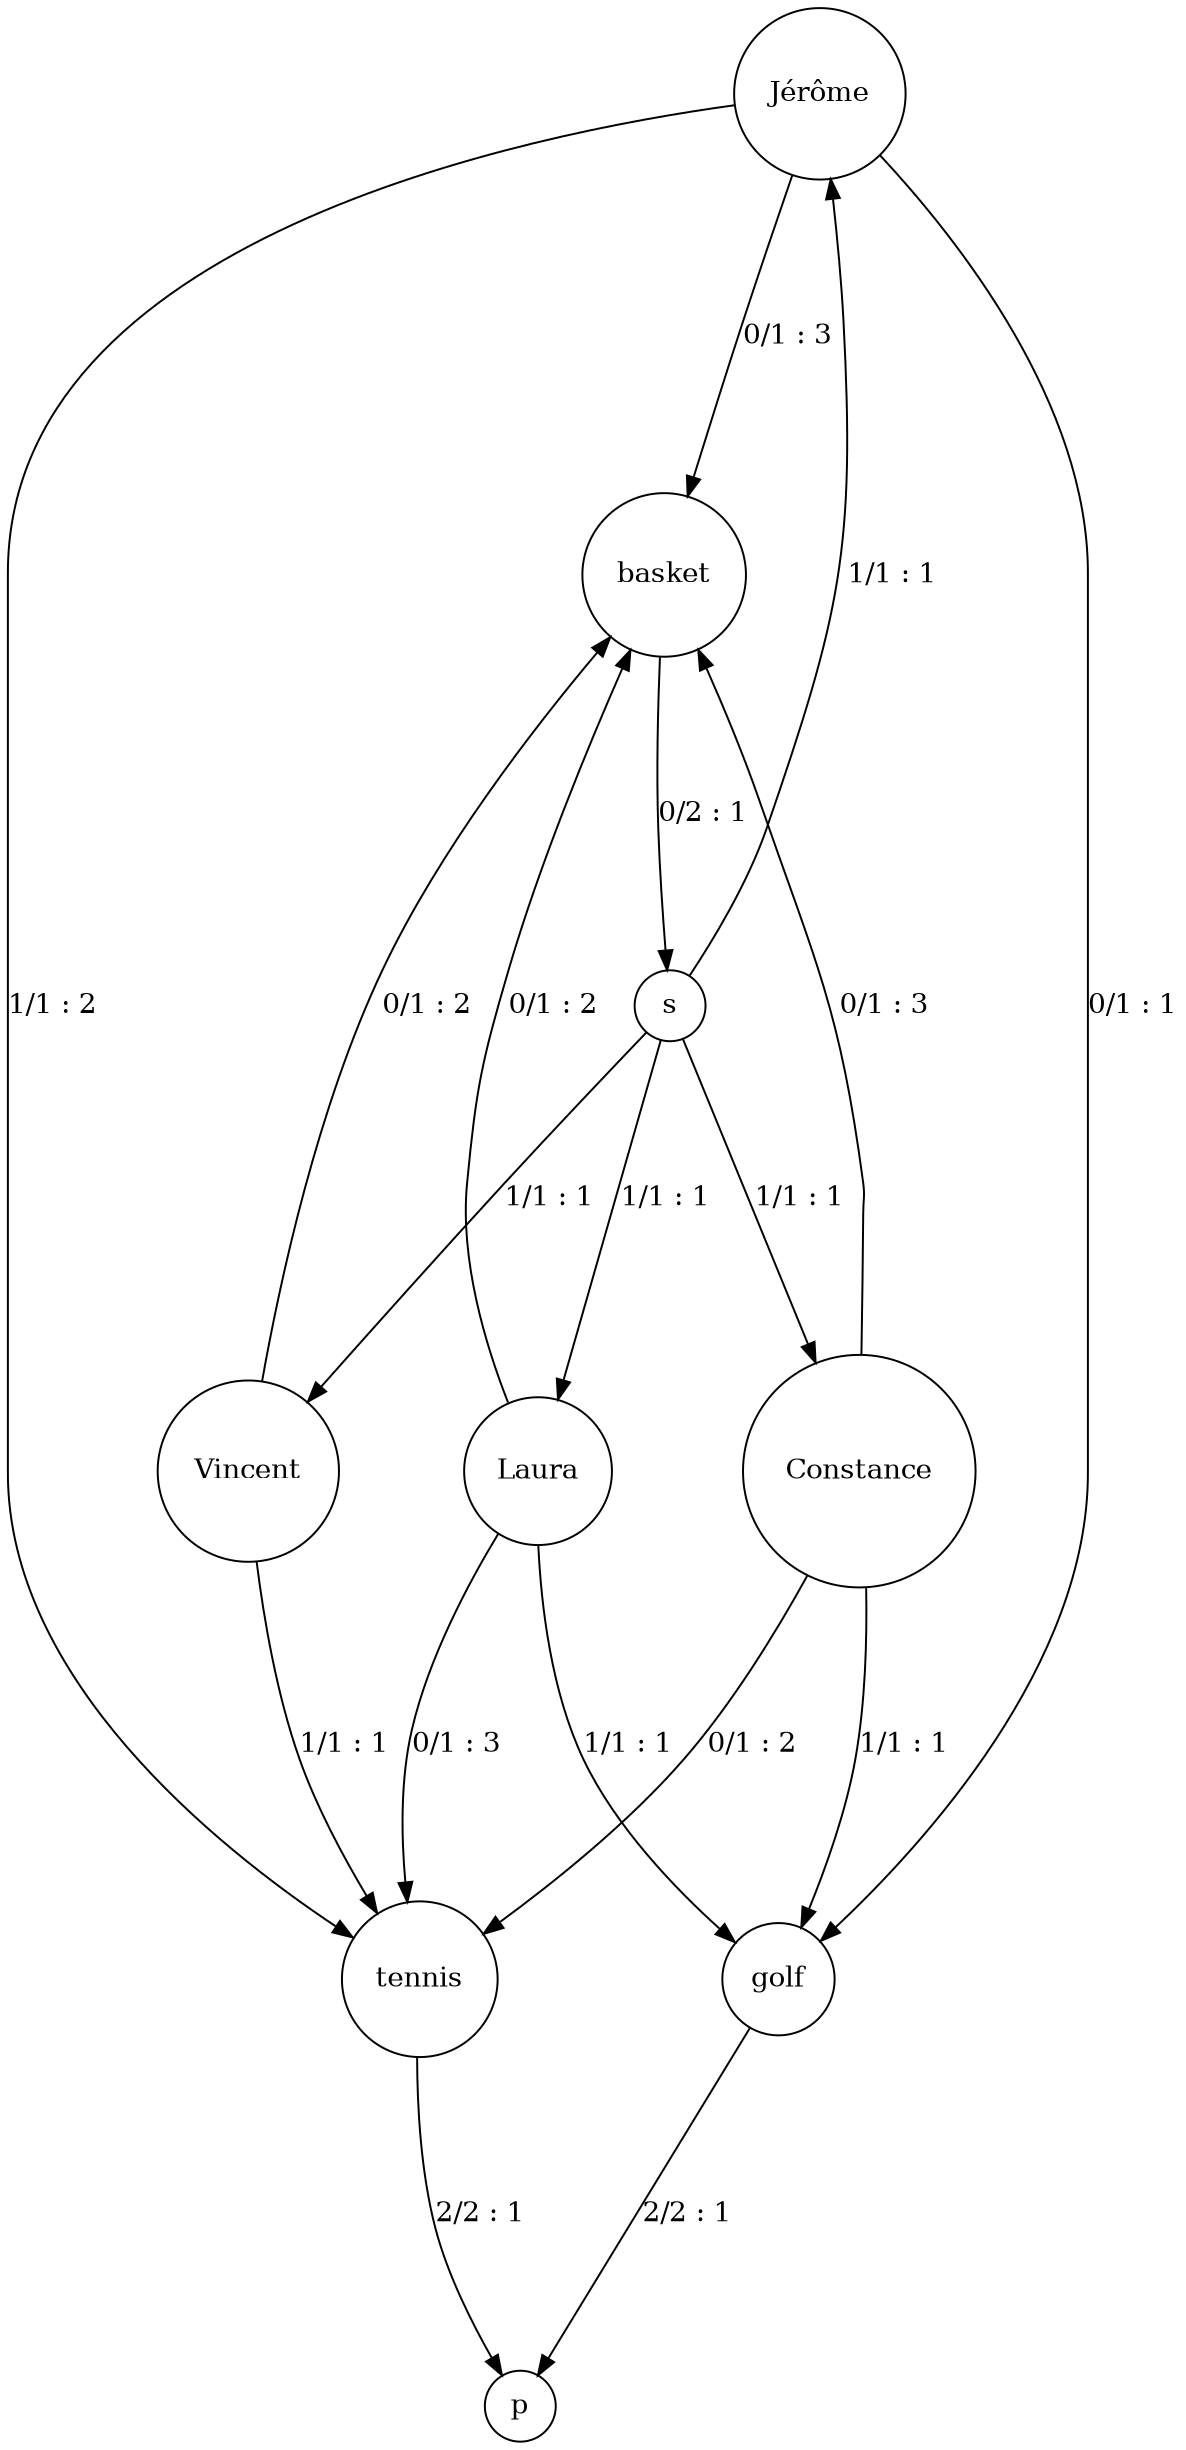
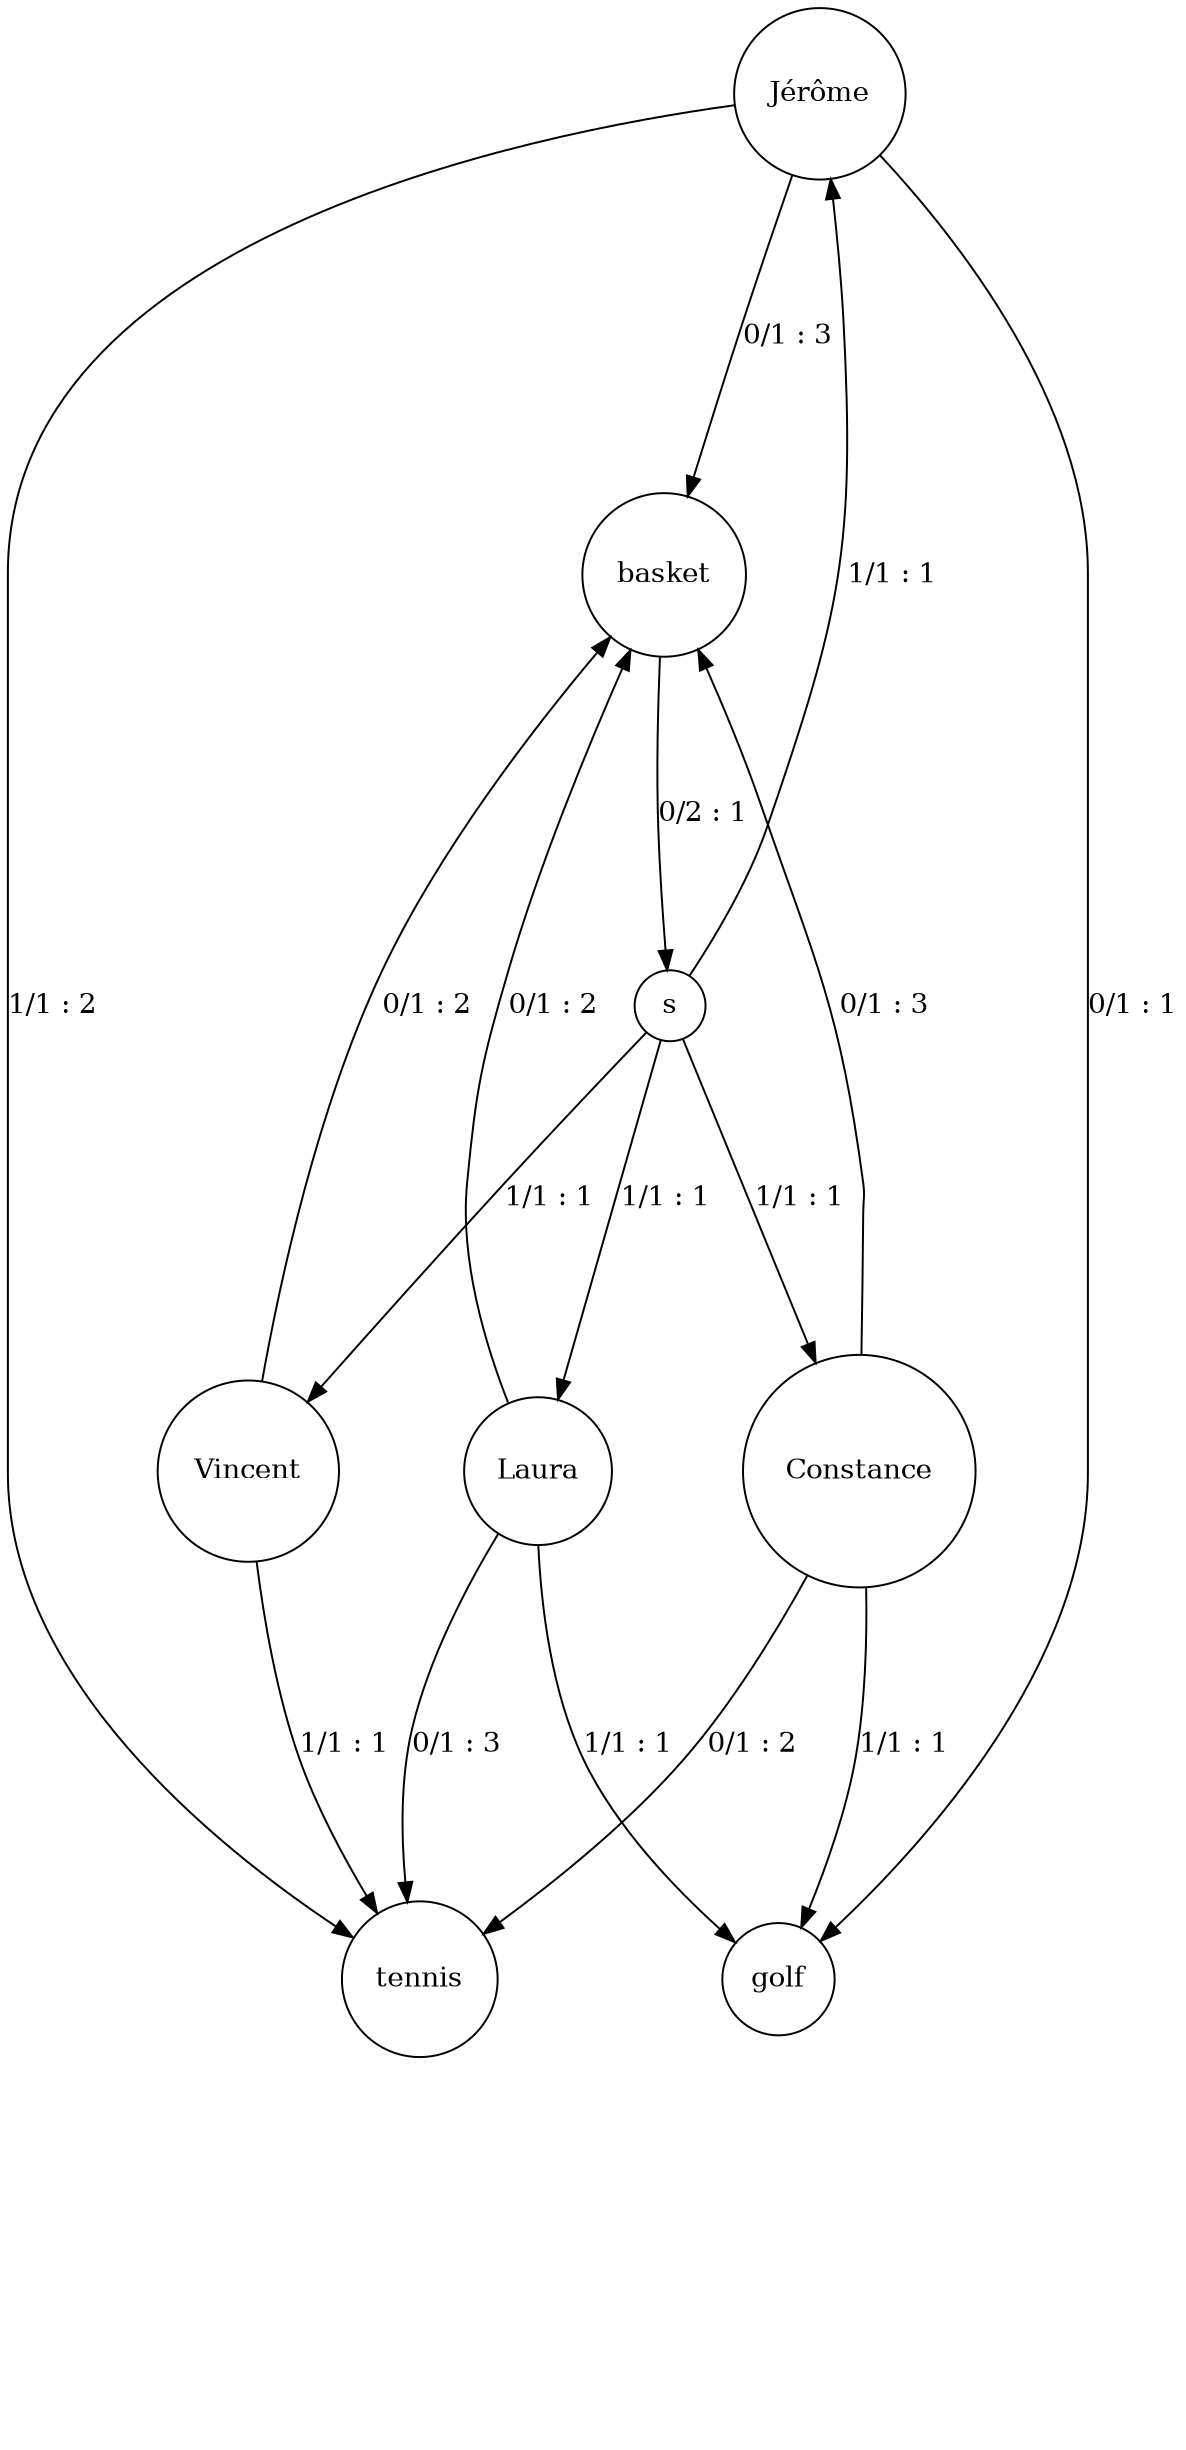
node "p": removed
